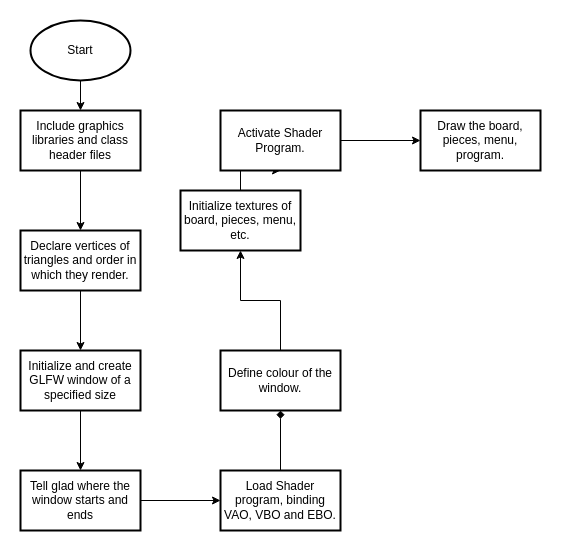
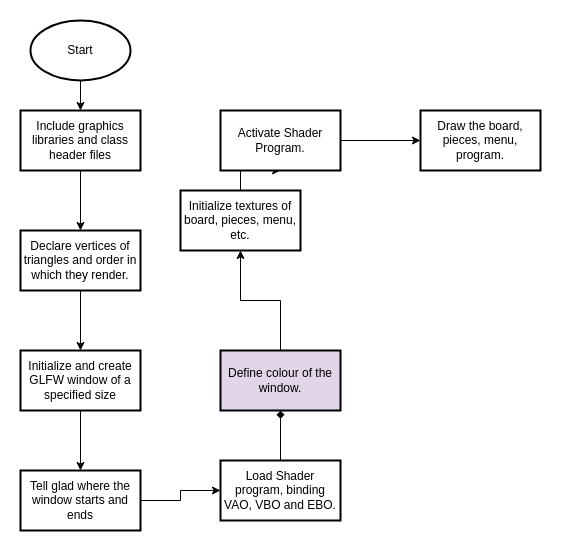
node "Define colour of the window.": fillcolor #ffffff -> #e1d5e7
node "Load Shader program, binding VAO, VBO and EBO.": moved (281, 501) -> (281, 491)
